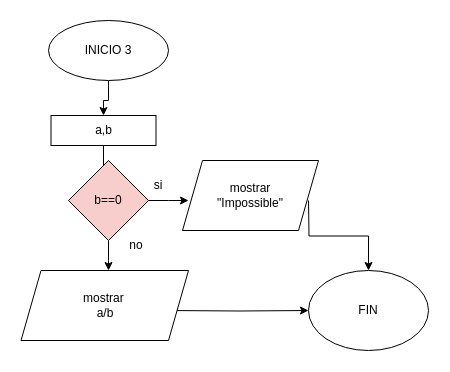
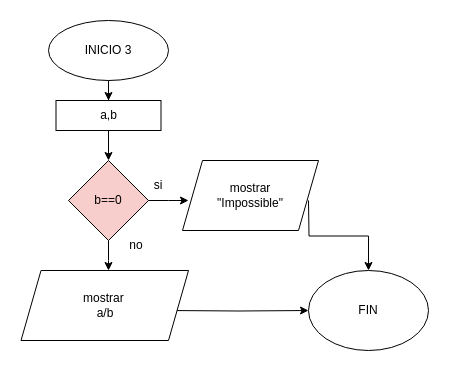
node "a,b": moved (104, 131) -> (109, 116)
